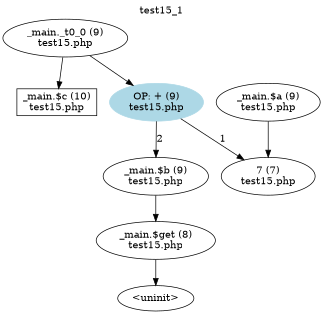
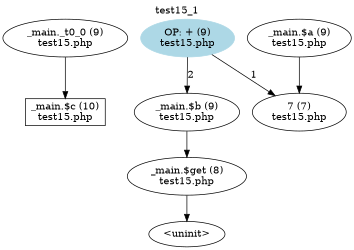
edge "_main._t0_0 (9) test15.php" -> "OP: + (9) test15.php": removed
